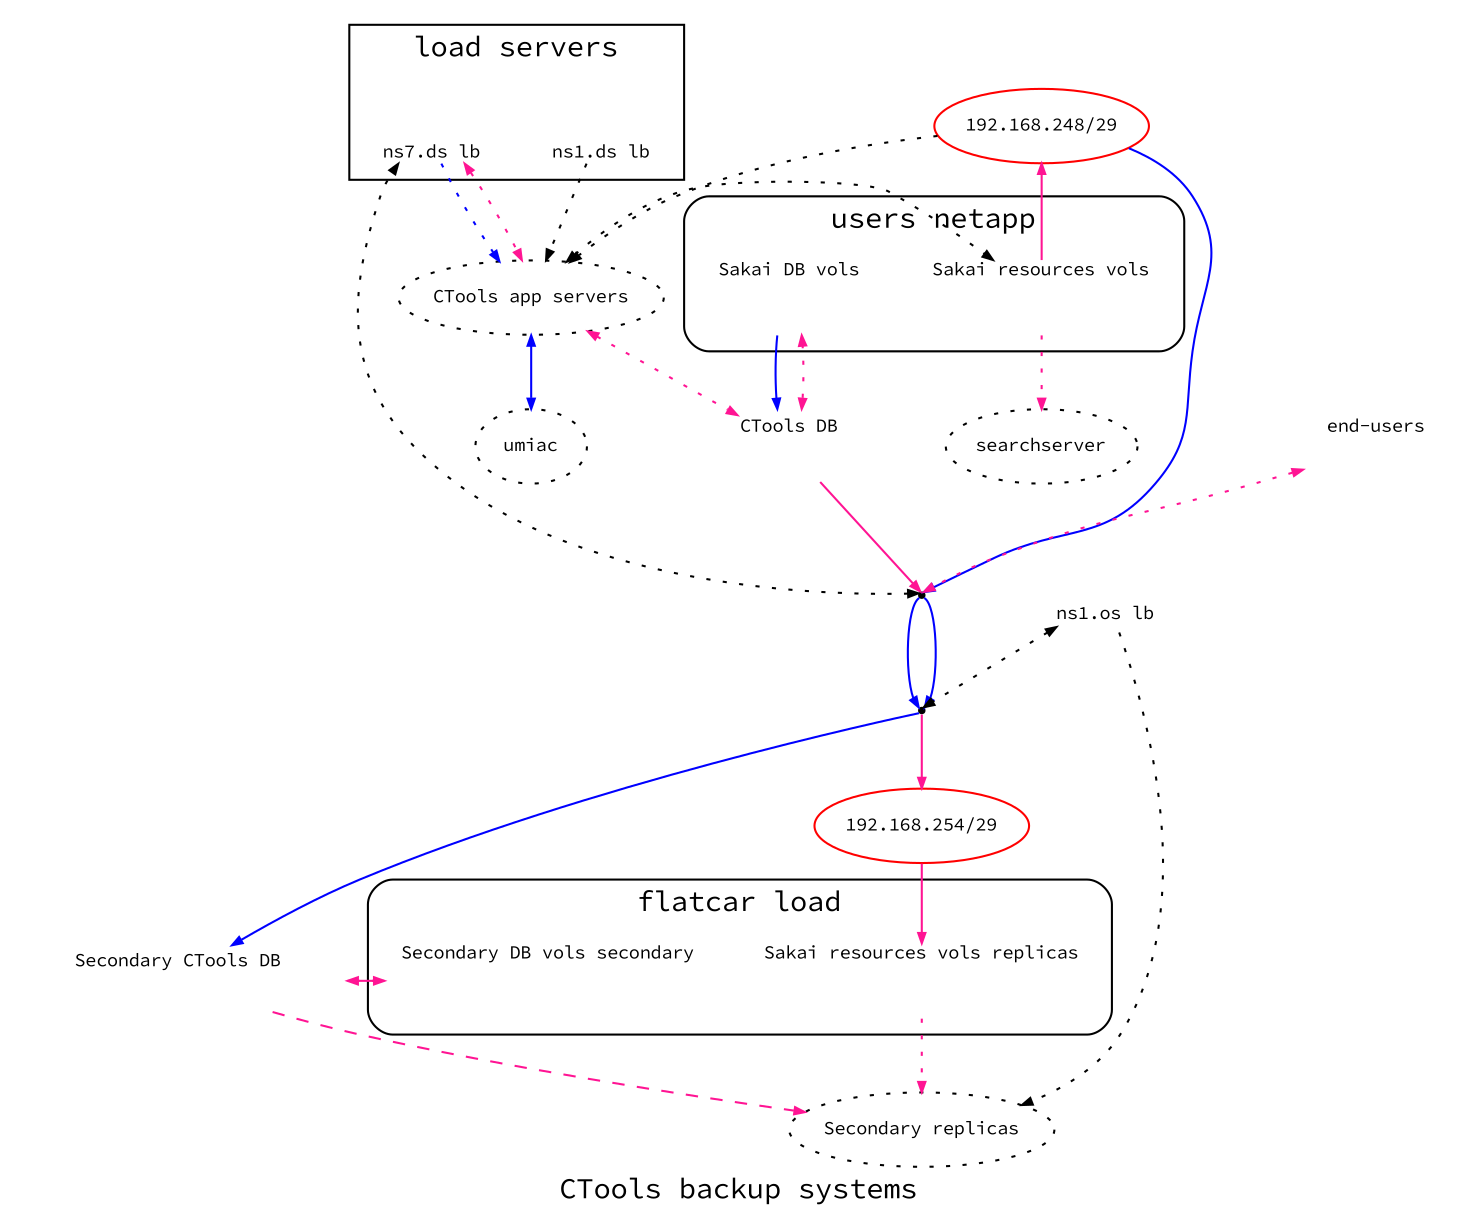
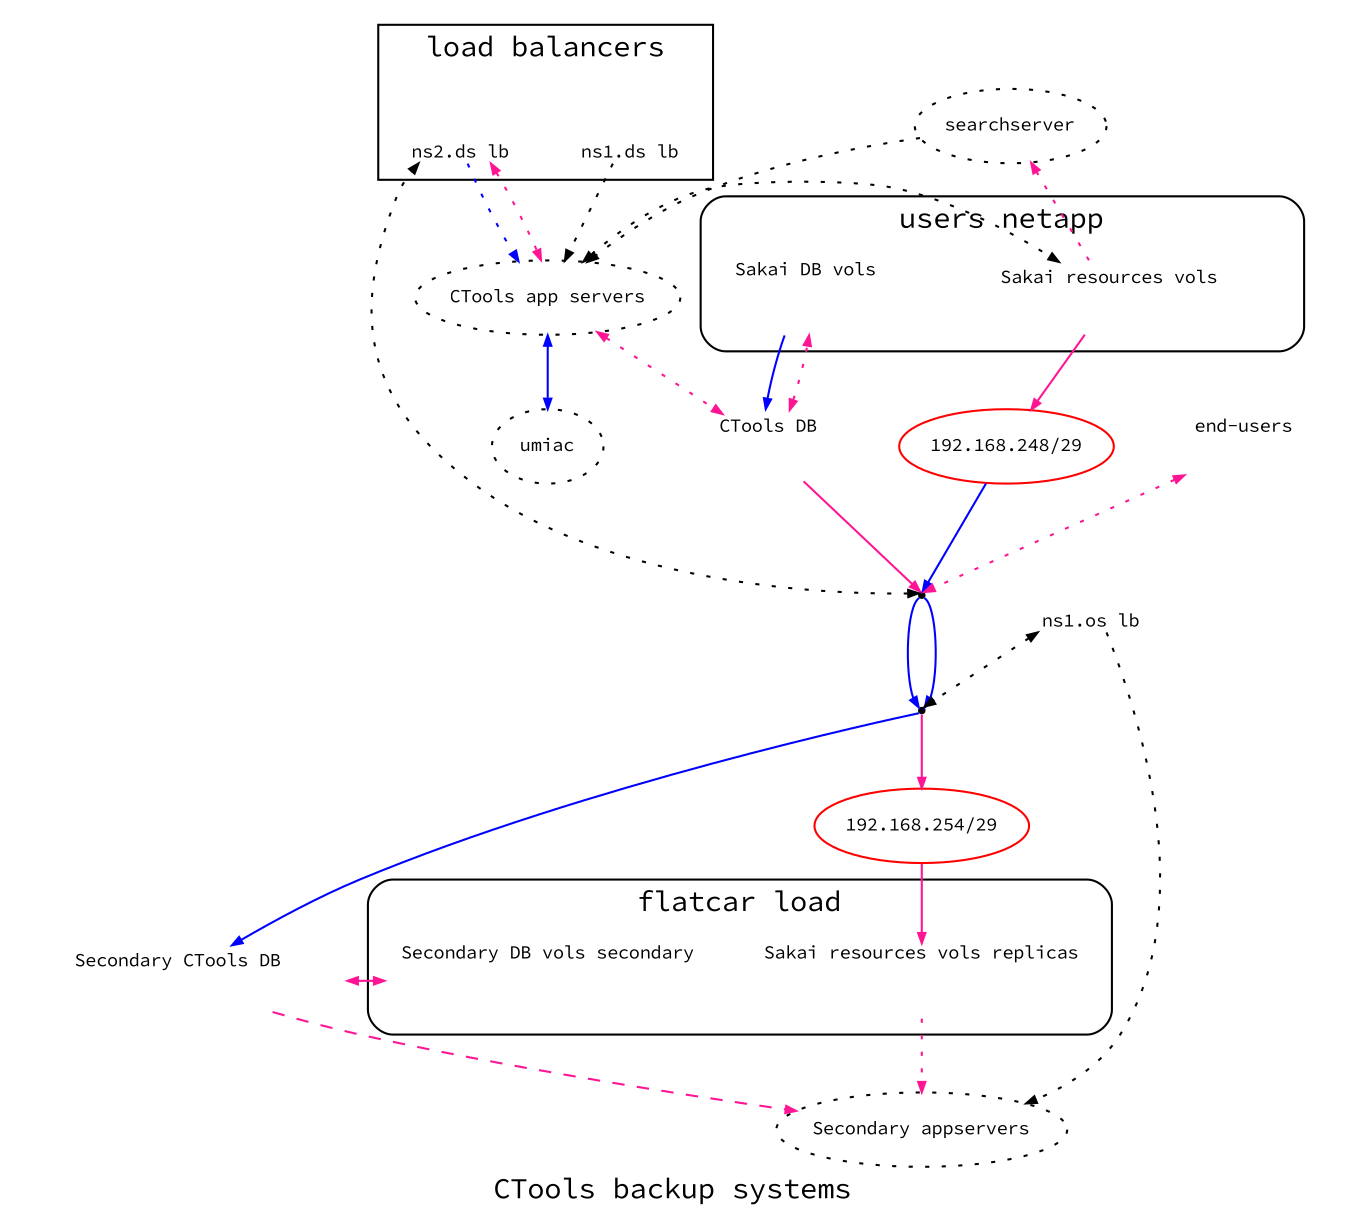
cluster "load servers": label "load servers" -> "load balancers"
node "ns7.ds lb": label "ns7.ds lb" -> "ns2.ds lb"
edge "192.168.248/29" -> "CTools app servers": now "searchserver" -> "CTools app servers"
node "Sakai resources vols": shape box -> ellipse
node "ns1.os lb": shape ellipse -> box
node "Secondary replicas": label "Secondary replicas" -> "Secondary appservers"
